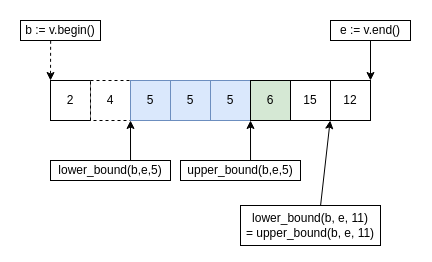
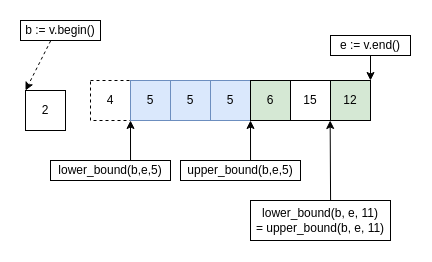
node "e := v.end()": moved (371, 31) -> (371, 46)
node "2": moved (71, 101) -> (46, 111)
node "12": fillcolor #ffffff -> #d5e8d4
node "lower_bound(b, e, 11) = upper_bound(b, e, 11)": moved (311, 226) -> (321, 221)
